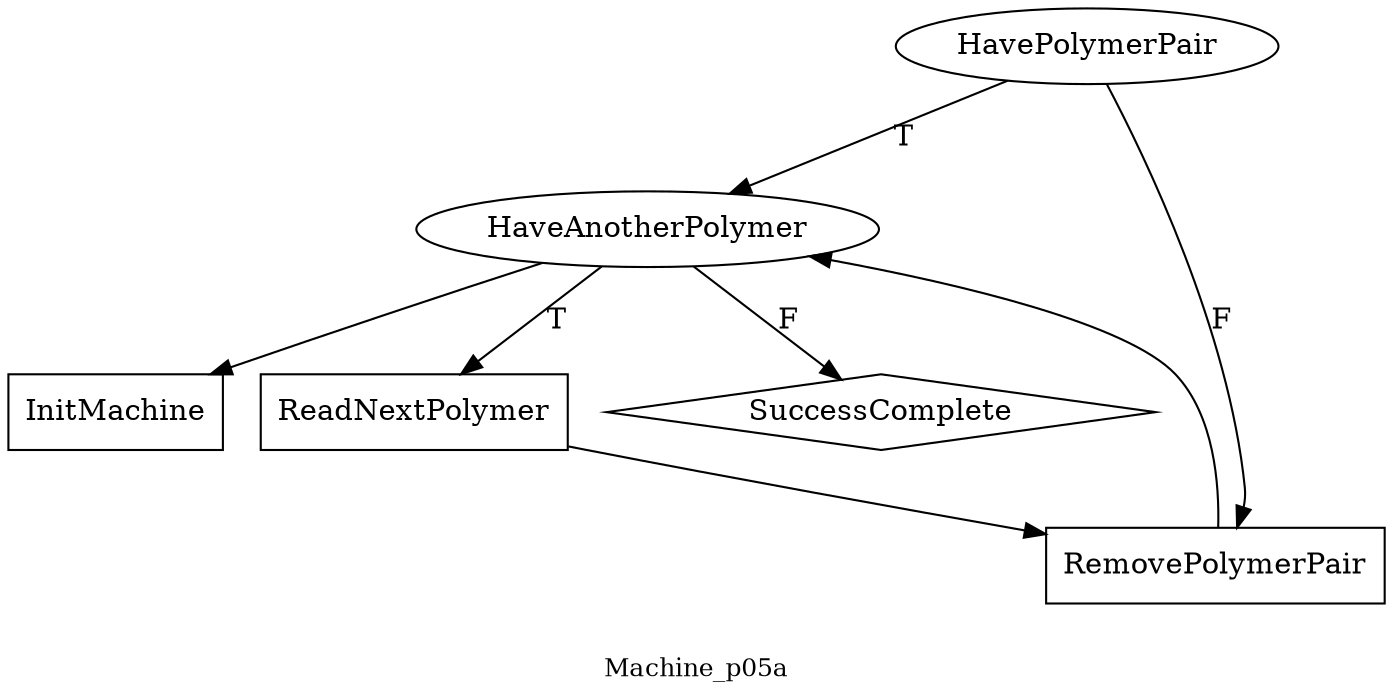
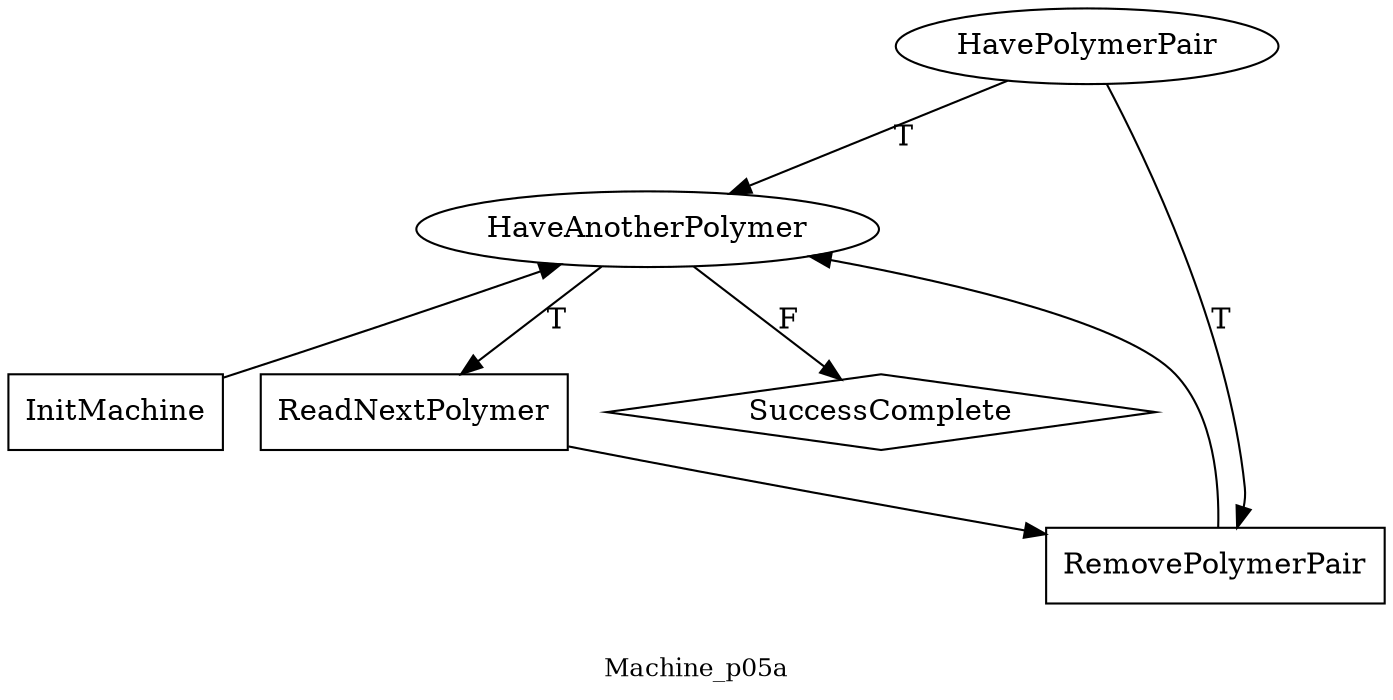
edge "HaveAnotherPolymer" -> "InitMachine": reversed
edge "HavePolymerPair" -> "RemovePolymerPair": label "F" -> "T"
